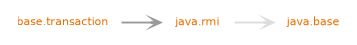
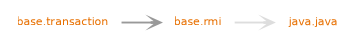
node "java.rmi": label "java.rmi" -> "base.rmi"
node "java.base": label "java.base" -> "java.java"
